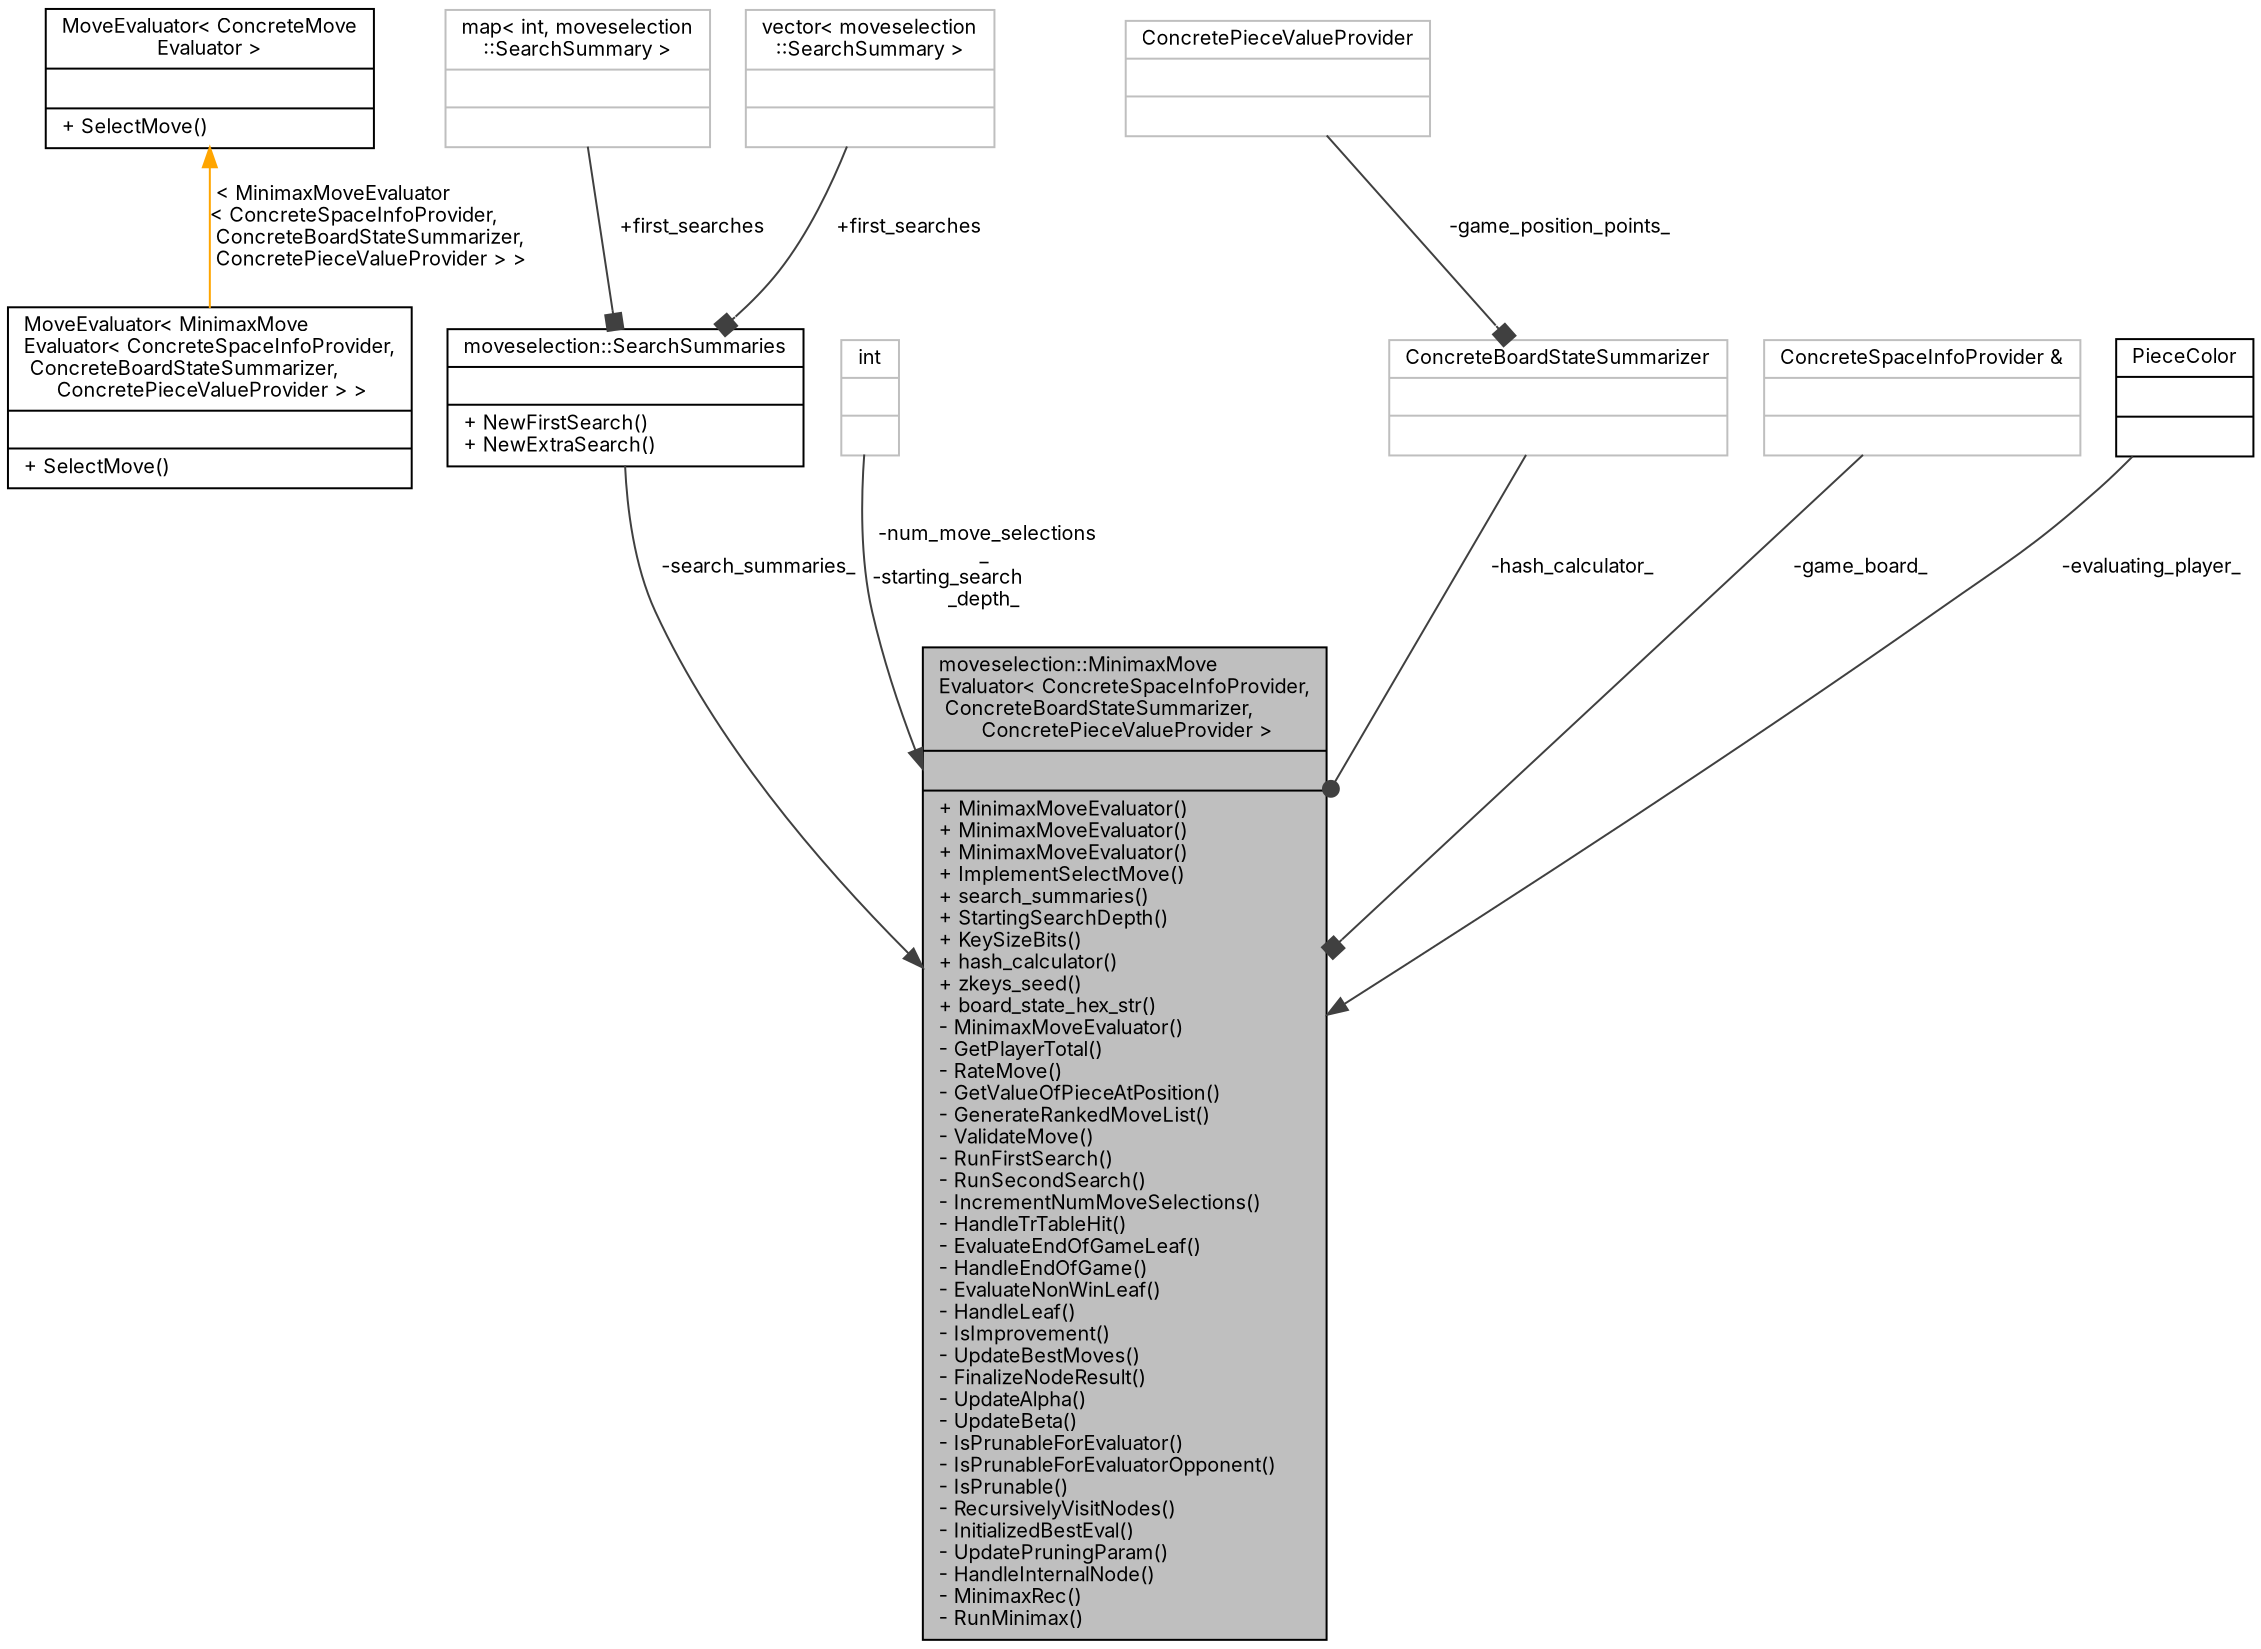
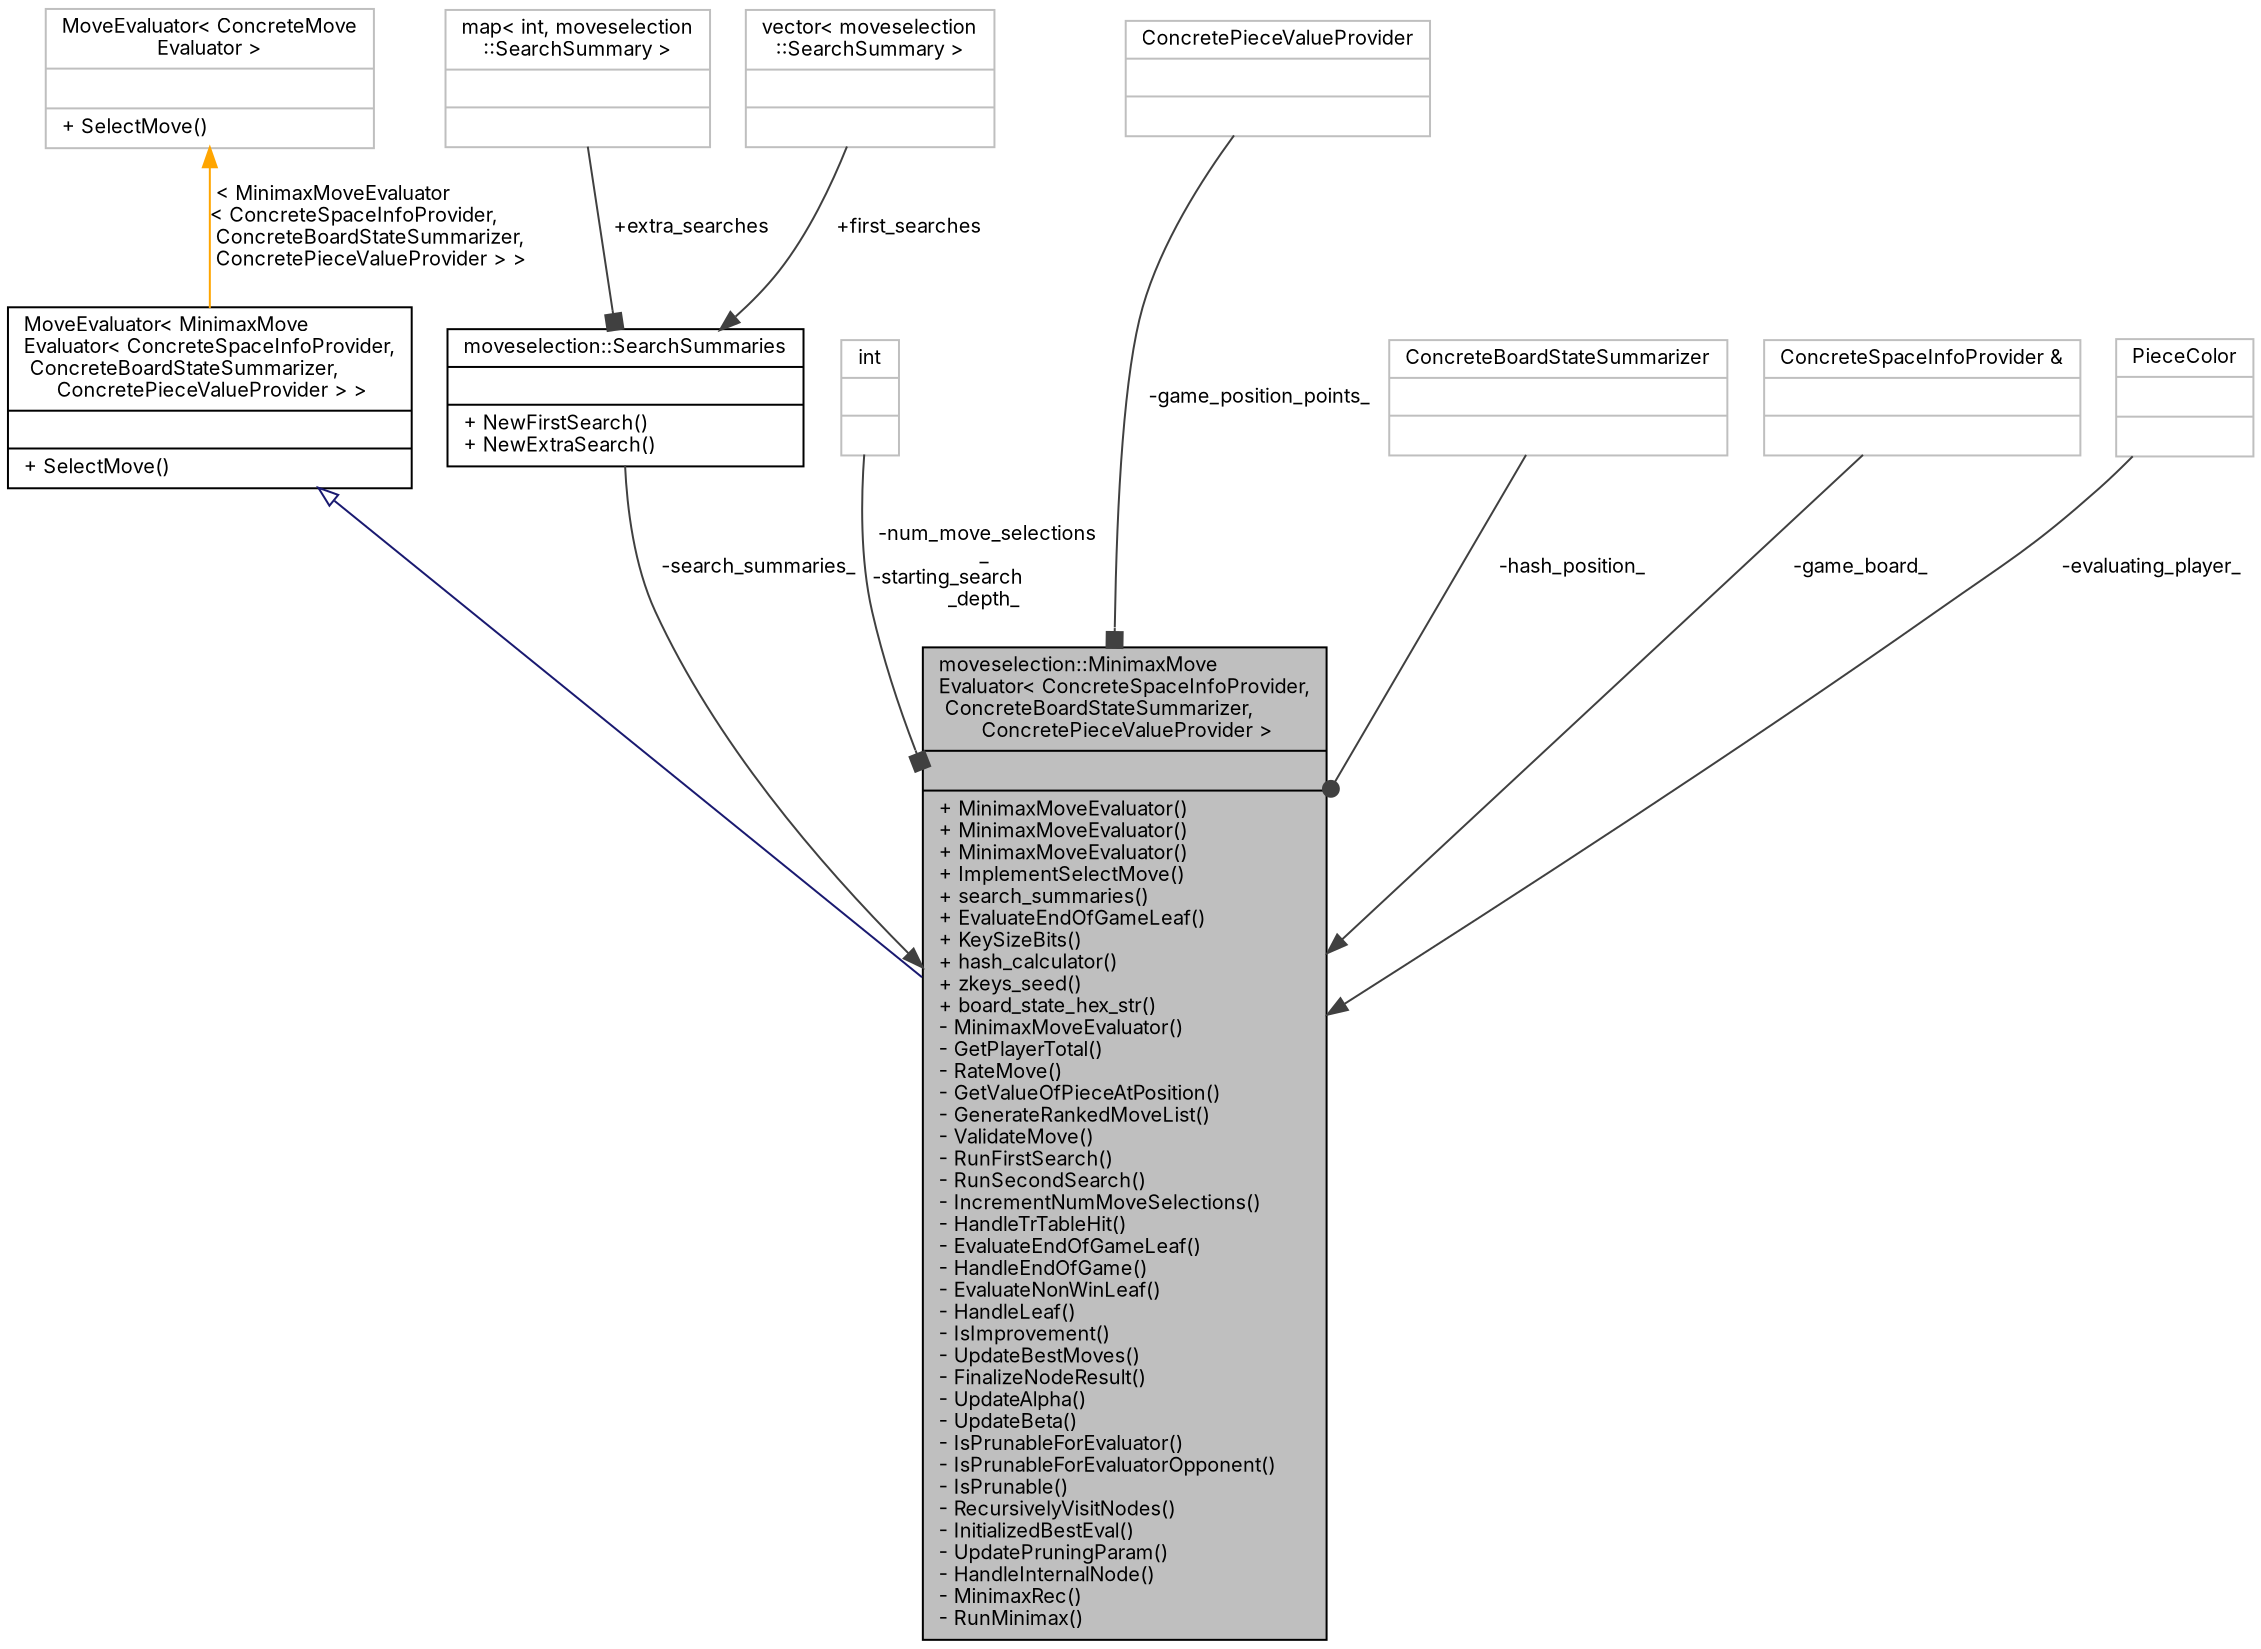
node "MoveEvaluator< ConcreteMove": color black -> grey75
edge "map< int, moveselection" -> "moveselection::SearchSummaries": label " +first_searches" -> " +extra_searches"
edge "ConcretePieceValueProvider" -> "ConcreteBoardStateSummarizer": now "ConcretePieceValueProvider" -> "moveselection::MinimaxMove"
edge "vector< moveselection" -> "moveselection::SearchSummaries": arrowhead box -> normal
node "PieceColor": color black -> grey75
edge "ConcreteBoardStateSummarizer" -> "moveselection::MinimaxMove": label " -hash_calculator_" -> " -hash_position_"
edge "int" -> "moveselection::MinimaxMove": arrowhead normal -> box
edge "ConcreteSpaceInfoProvider &" -> "moveselection::MinimaxMove": arrowhead box -> normal
edge "moveselection::MinimaxMove" -> "MoveEvaluator< MinimaxMove": added
node "moveselection::MinimaxMove": text "+ StartingSearchDepth()" -> "+ EvaluateEndOfGameLeaf()"
